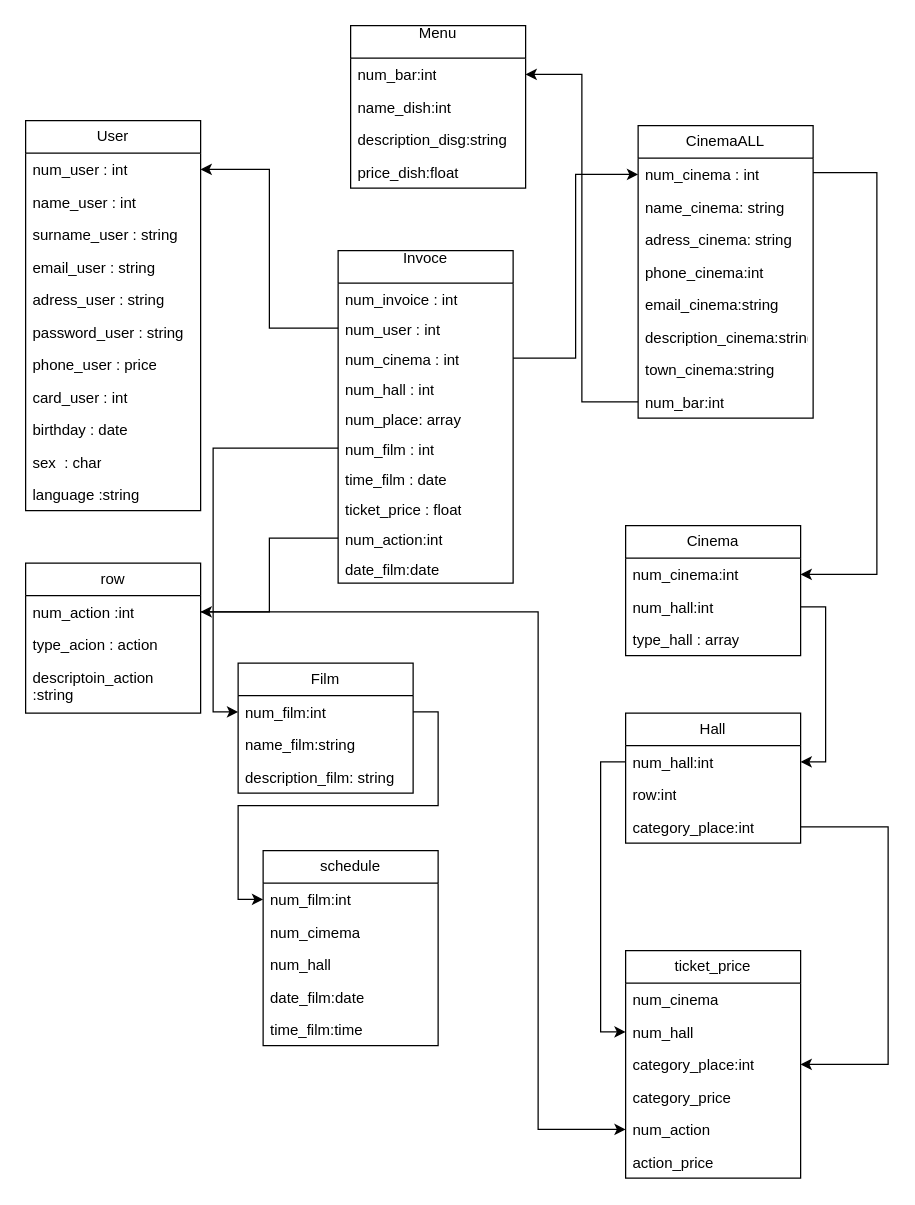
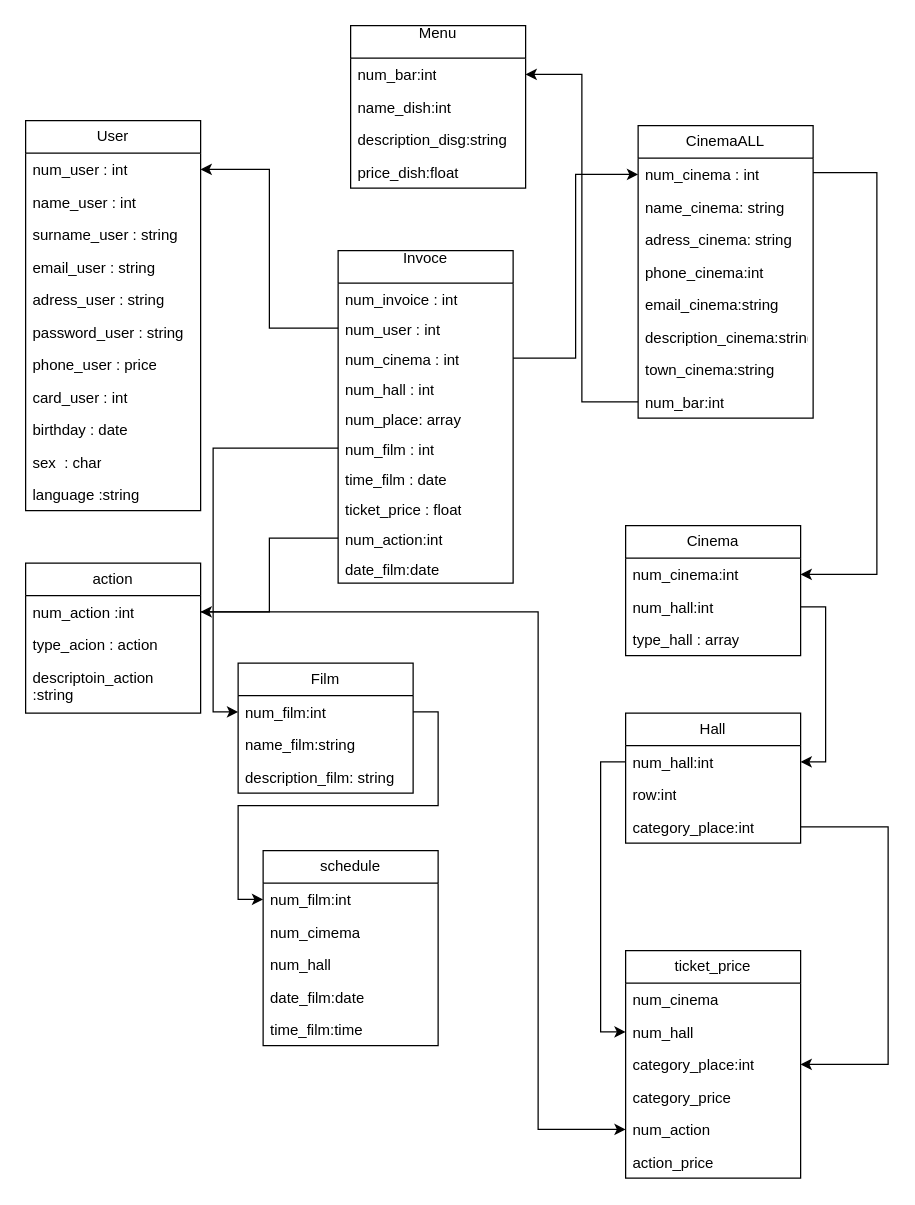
node "row": label "row" -> "action"
